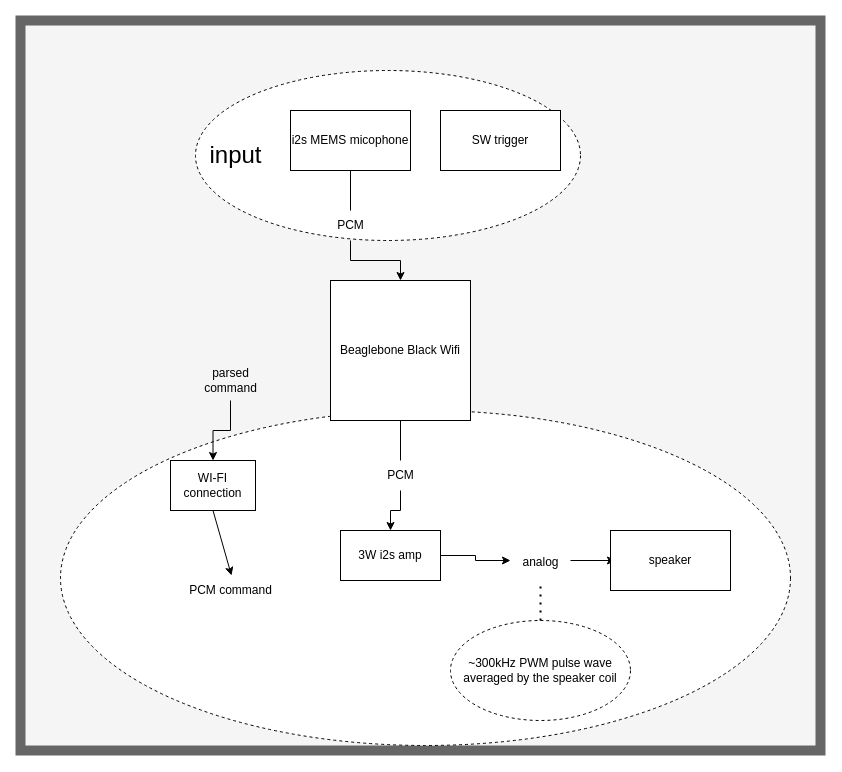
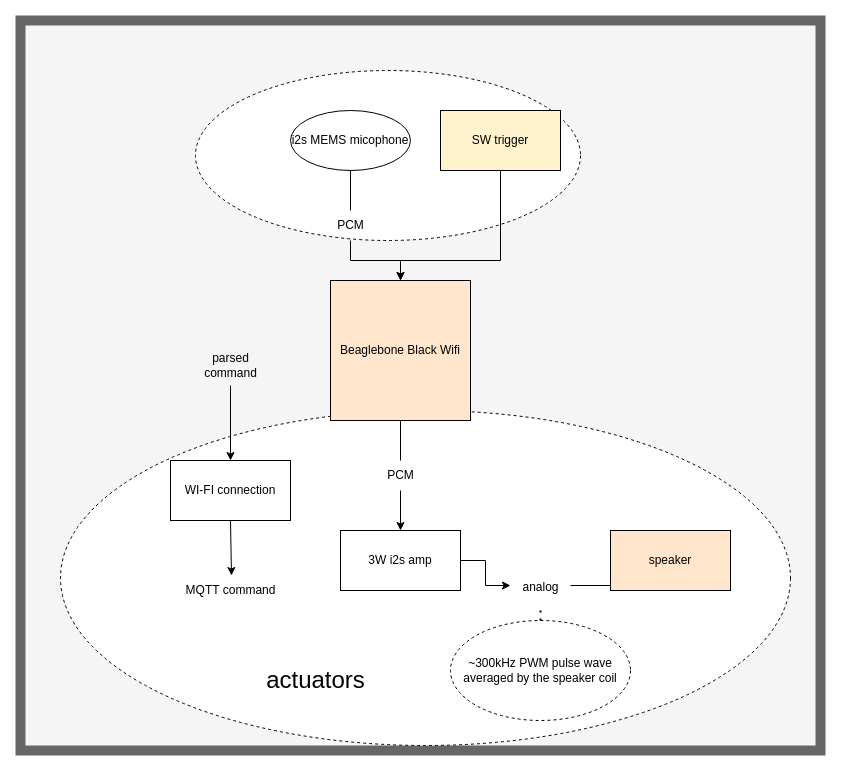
node "i2s MEMS micophone": shape rectangle -> ellipse
node "SW trigger": fillcolor #ffffff -> #fff2cc
node "input": removed
edge "SW trigger" -> "Beaglebone Black Wifi": added
node "Beaglebone Black Wifi": fillcolor #ffffff -> #ffe6cc
node "parsed command": moved (231, 381) -> (231, 366)
node "WI-FI connection": size 85x50 -> 120x60
node "3W i2s amp": size 100x50 -> 120x60
node "analog": moved (541, 561) -> (541, 586)
node "speaker": fillcolor #ffffff -> #ffe6cc
node "PCM command": label "PCM command" -> "MQTT command"
node "actuators": added
